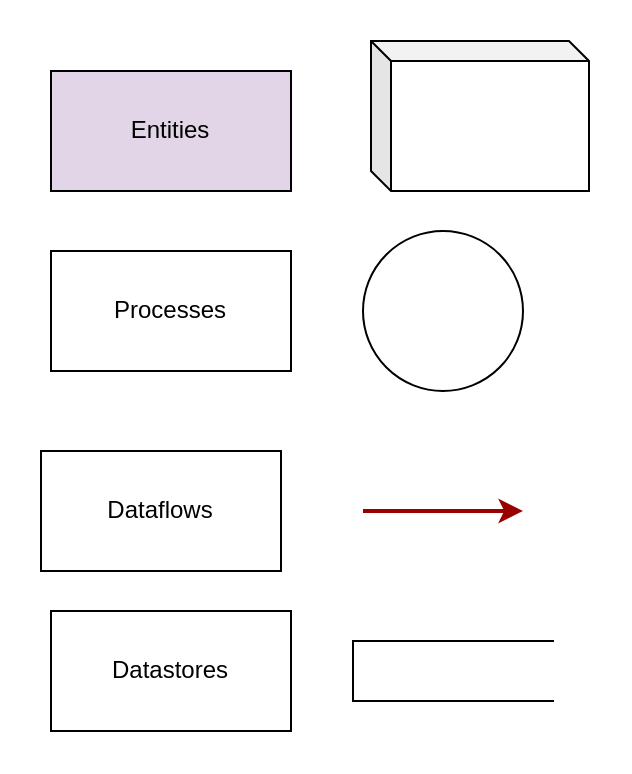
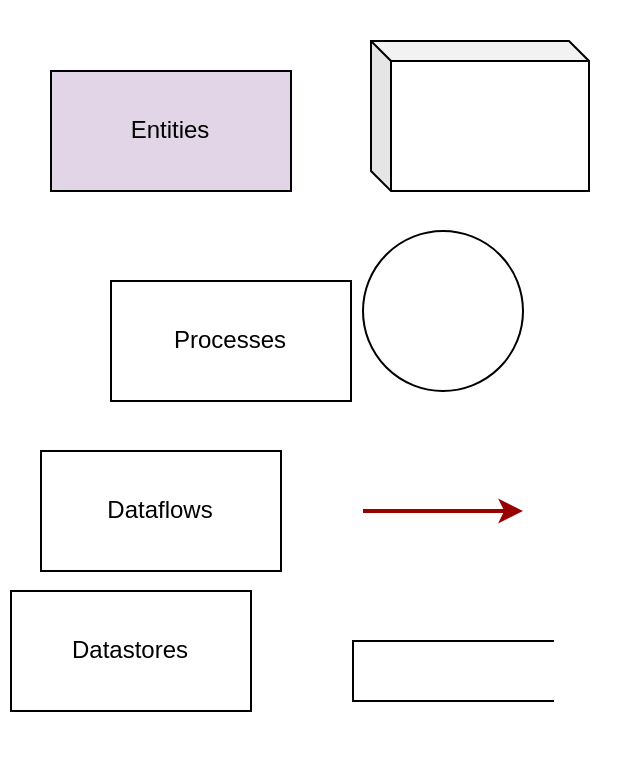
node "Processes": moved (171, 311) -> (231, 341)
node "Datastores": moved (171, 671) -> (131, 651)
